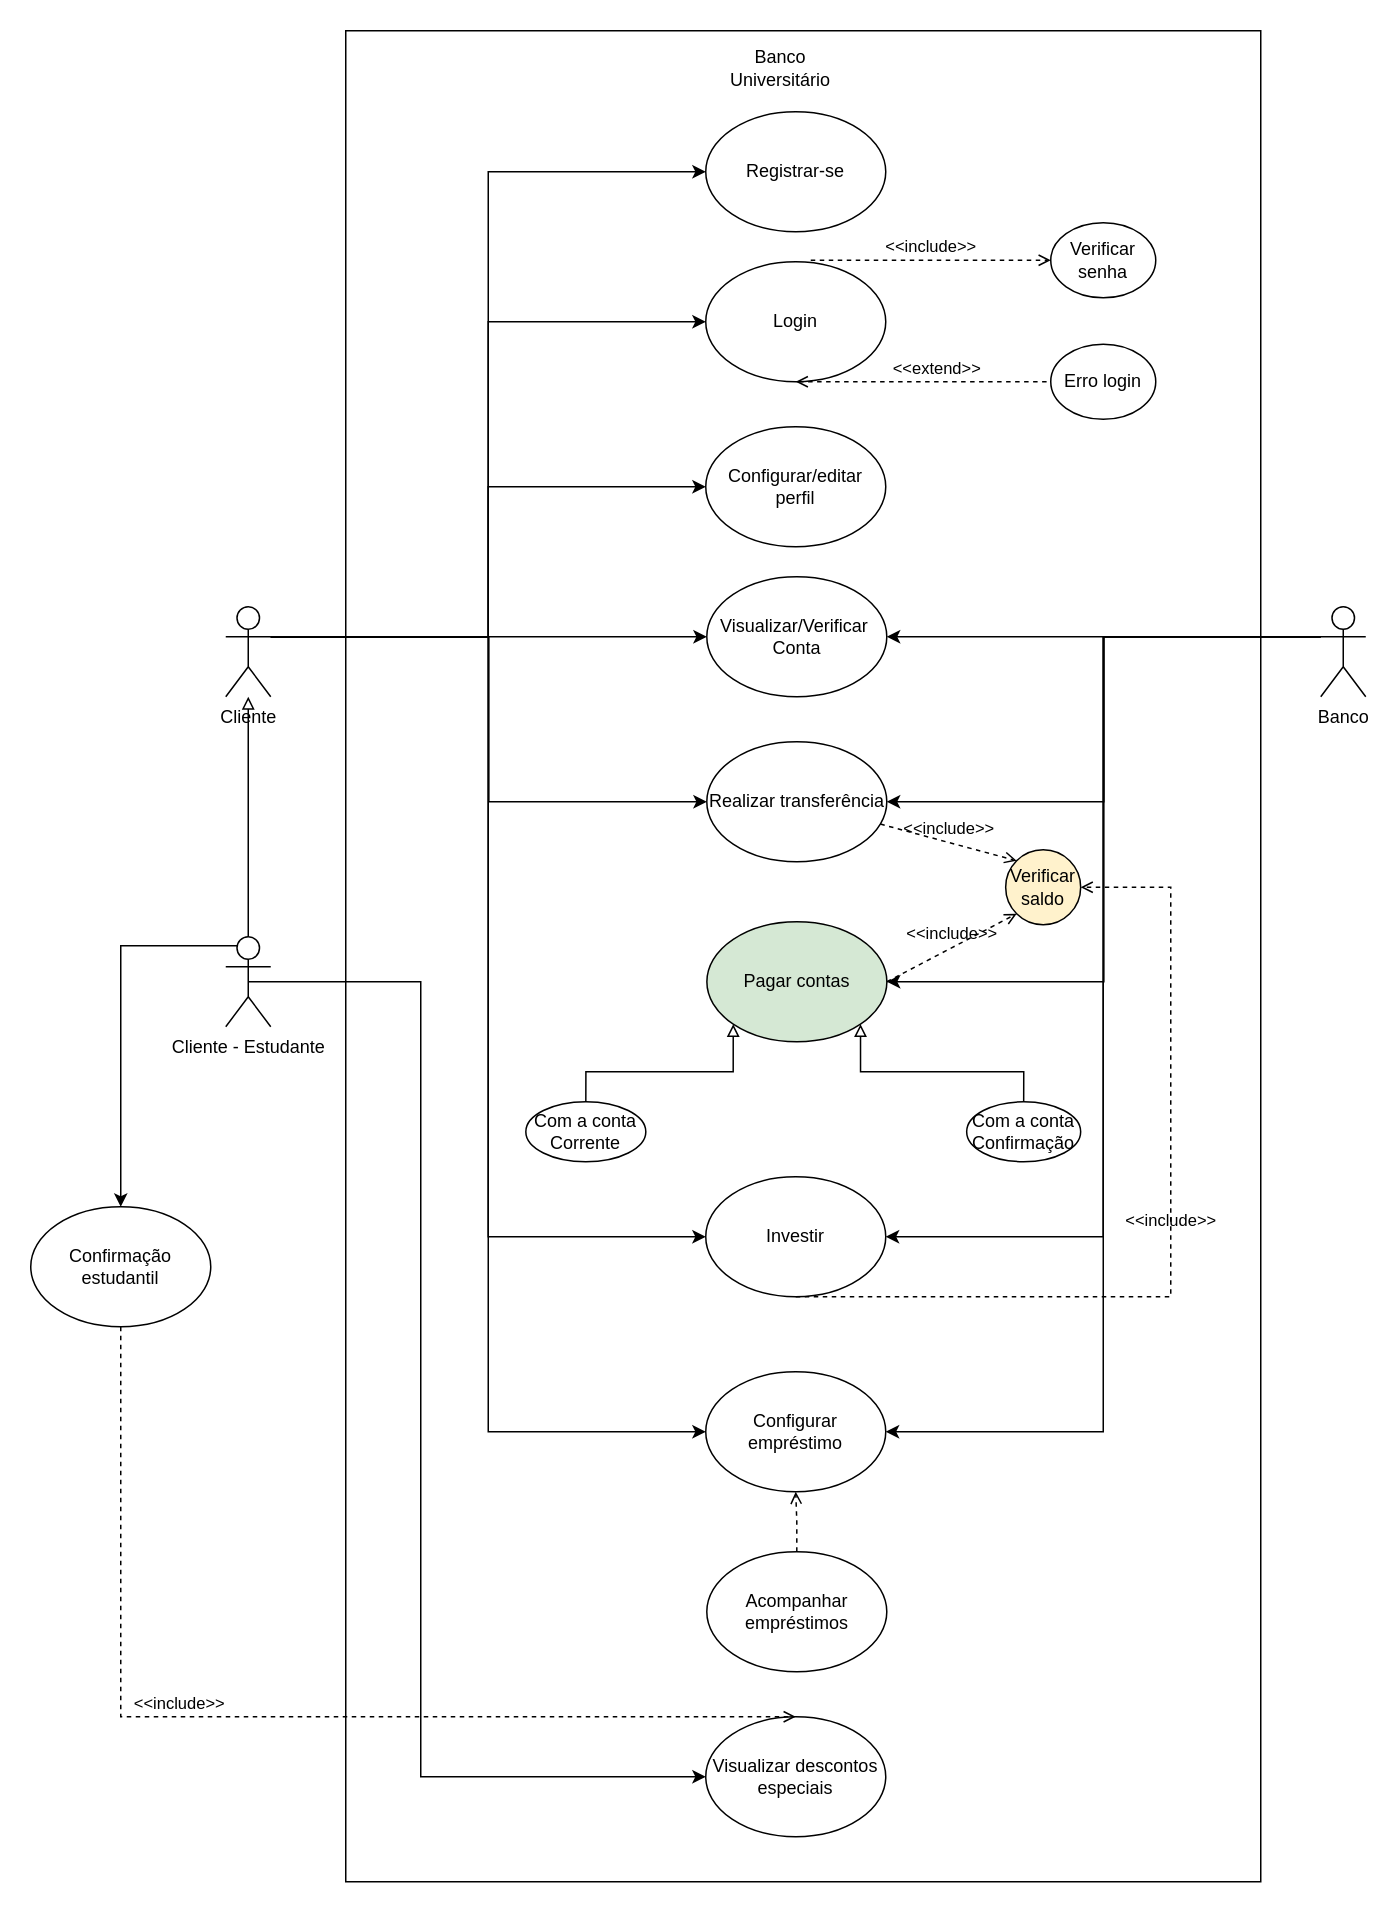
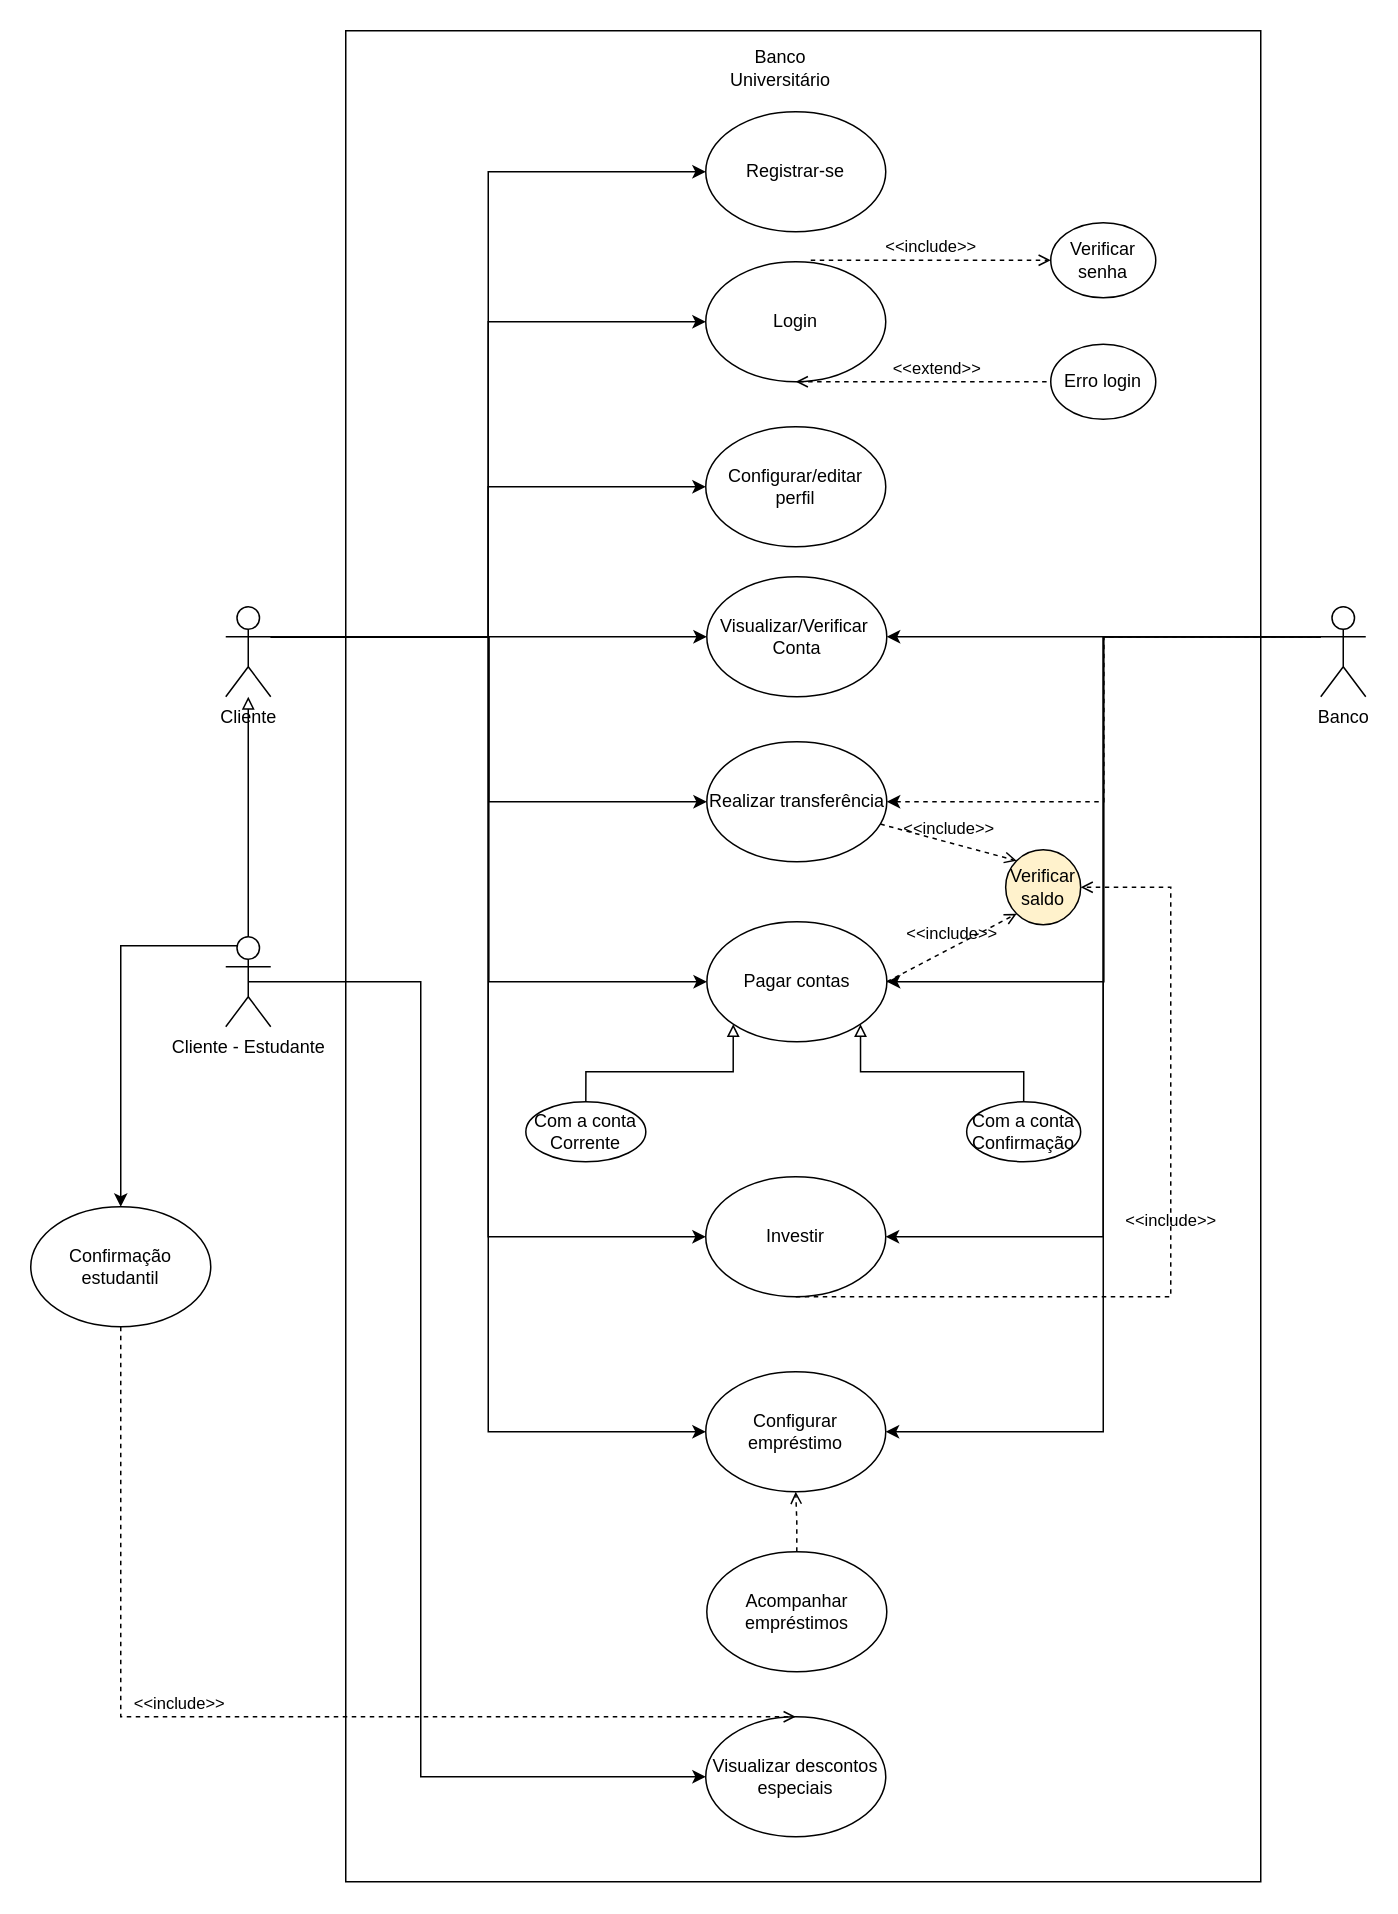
edge "Banco" -> "Realizar transferência": style solid -> dashed
edge "Cliente" -> "Pagar contas": added
node "Pagar contas": fillcolor #d5e8d4 -> #ffffff
